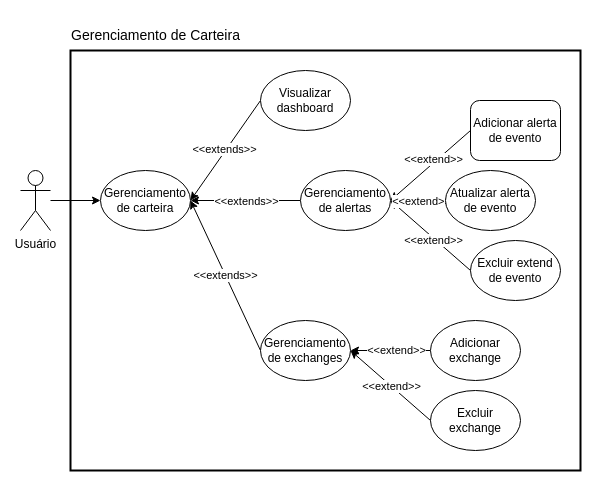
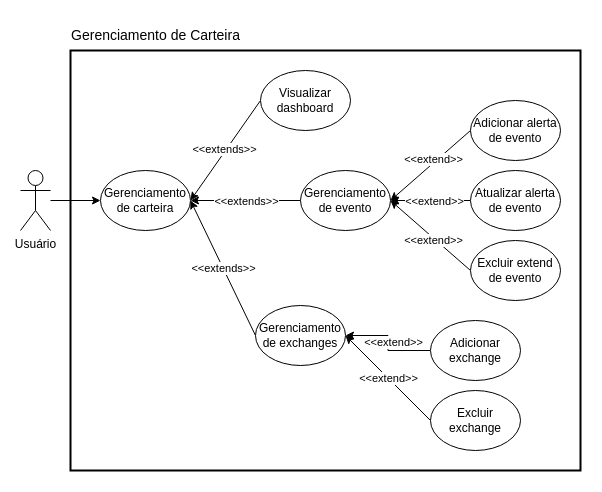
node "Adicionar alerta de evento": shape rounded rectangle -> ellipse
node "Gerenciamento de alertas": label "Gerenciamento de alertas" -> "Gerenciamento de evento"
node "Atualizar alerta de evento": moved (491, 201) -> (516, 201)
node "Gerenciamento de exchanges": moved (306, 351) -> (301, 336)
